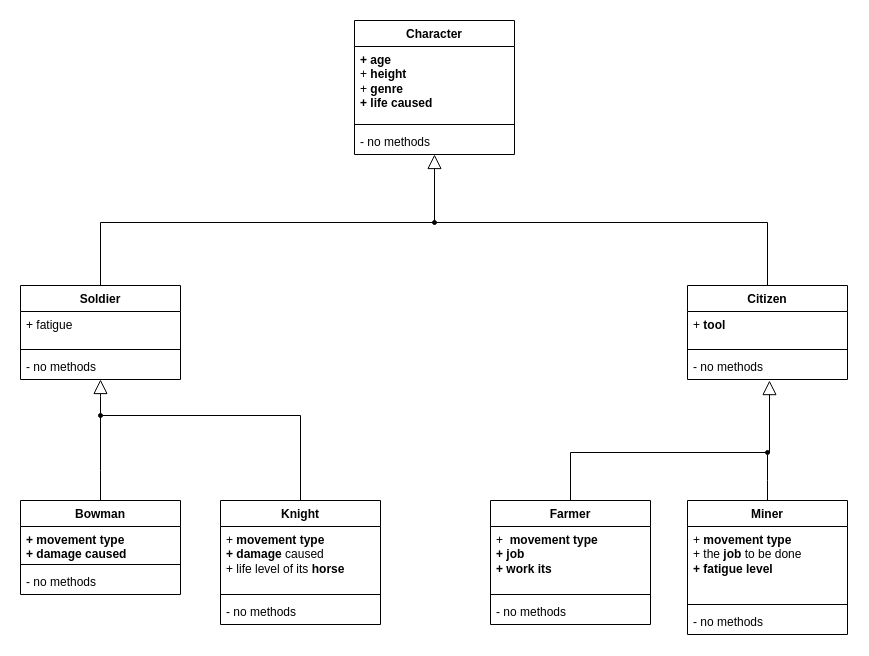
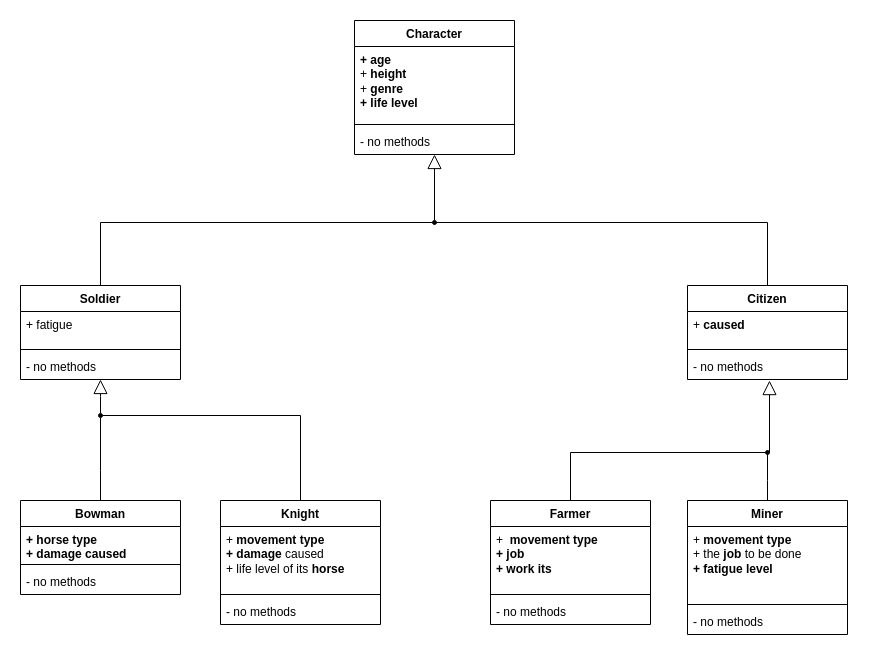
node "+ age + height + genre + life caused": label "+ age + height + genre + life caused" -> "+ age + height + genre + life level"
node "+ tool": label "+ tool" -> "+ caused"
node "+ movement type + damage caused": label "+ movement type + damage caused" -> "+ horse type + damage caused"
